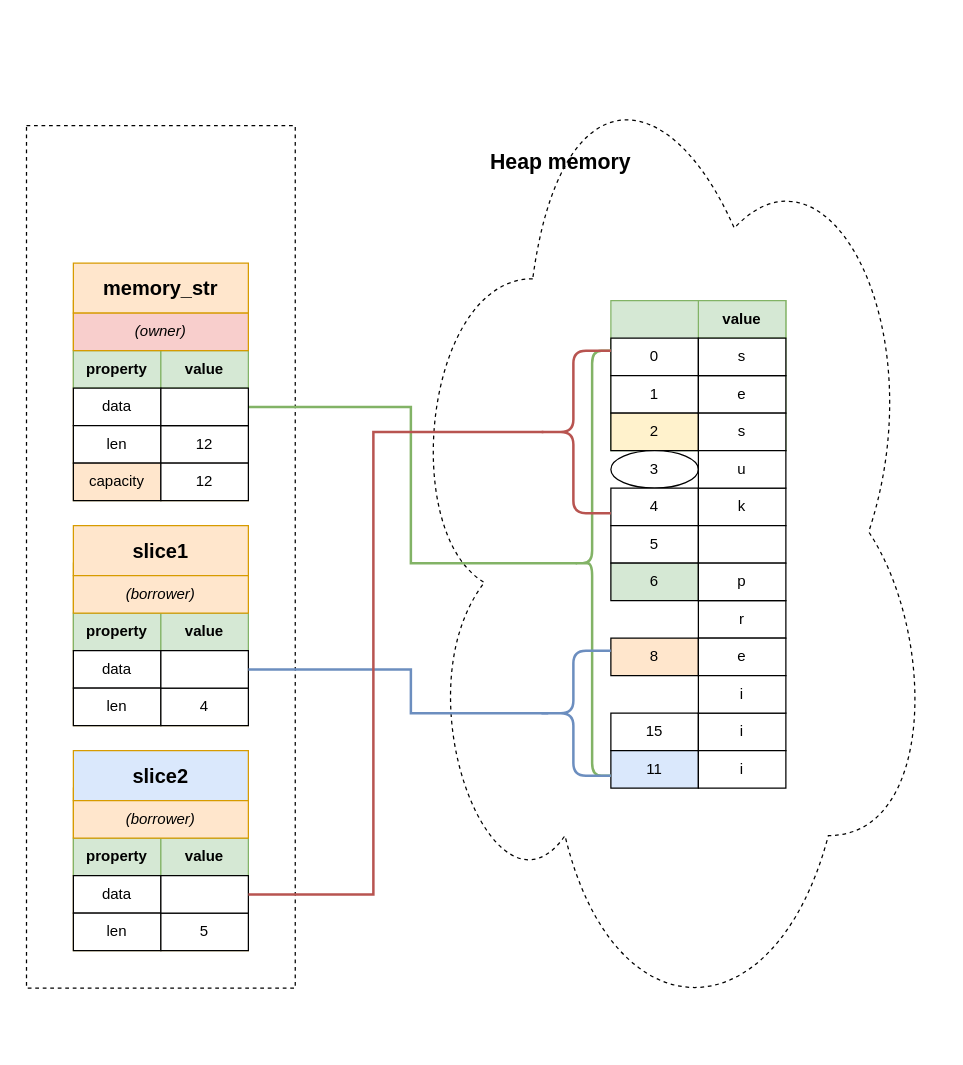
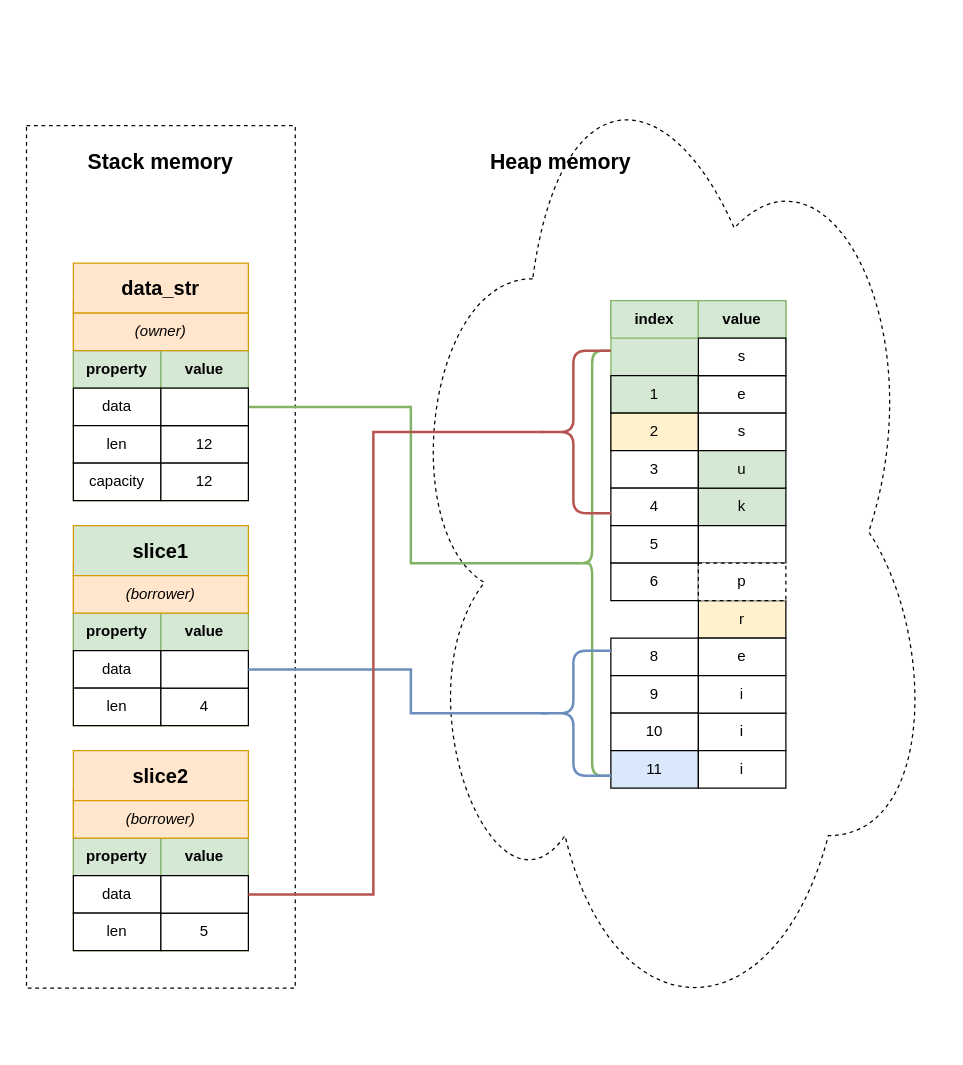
node "Stack memory": added
node "memory_str": label "memory_str" -> "data_str"
node "index": added
node "(owner)": fillcolor #f8cecc -> #ffe6cc
node "0": removed
node "1": fillcolor #ffffff -> #d5e8d4
node "3": shape ellipse -> rectangle
node "u": fillcolor #ffffff -> #d5e8d4
node "capacity": fillcolor #ffe6cc -> #ffffff
node "k": fillcolor #ffffff -> #d5e8d4
node "slice1": fillcolor #ffe6cc -> #d5e8d4
node "6": fillcolor #d5e8d4 -> #ffffff
node "p": style solid -> dashed
node "r": fillcolor #ffffff -> #fff2cc
node "8": fillcolor #ffe6cc -> #ffffff
node "9": added
node "15": label "15" -> "10"
node "slice2": fillcolor #dae8fc -> #ffe6cc
